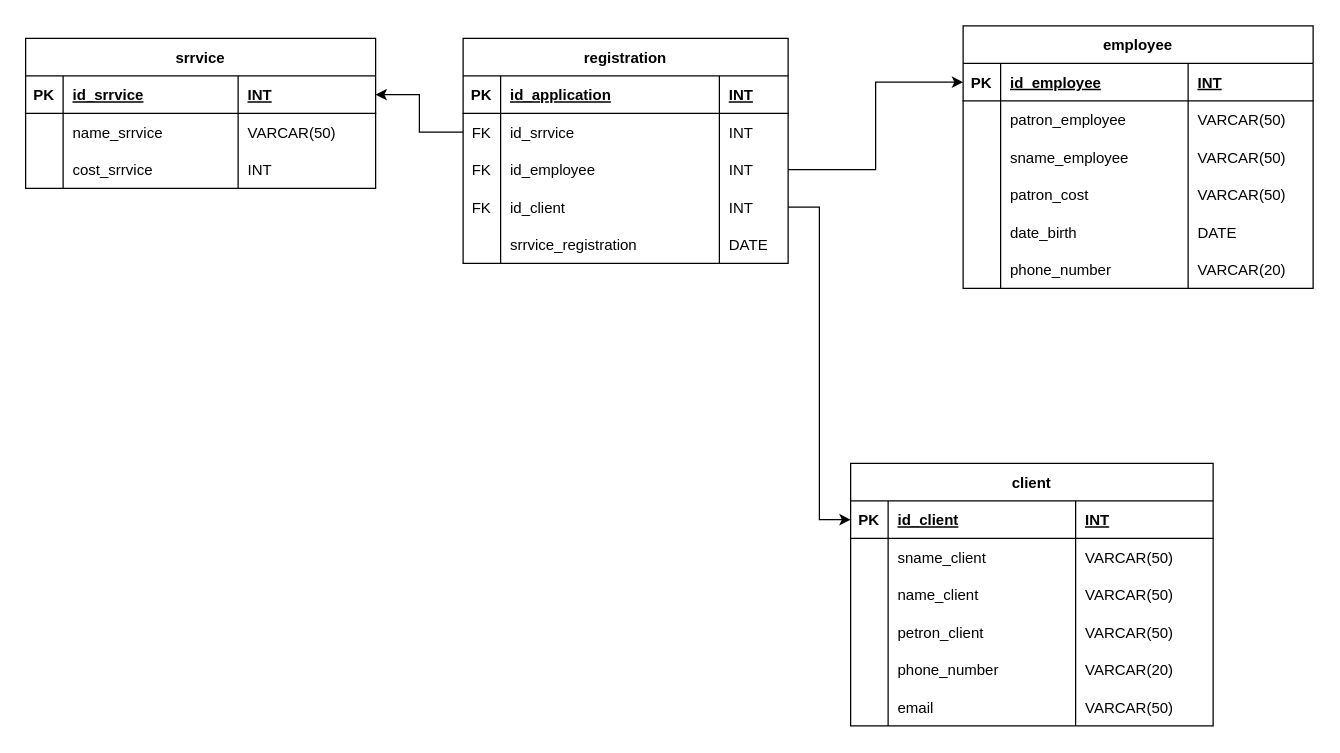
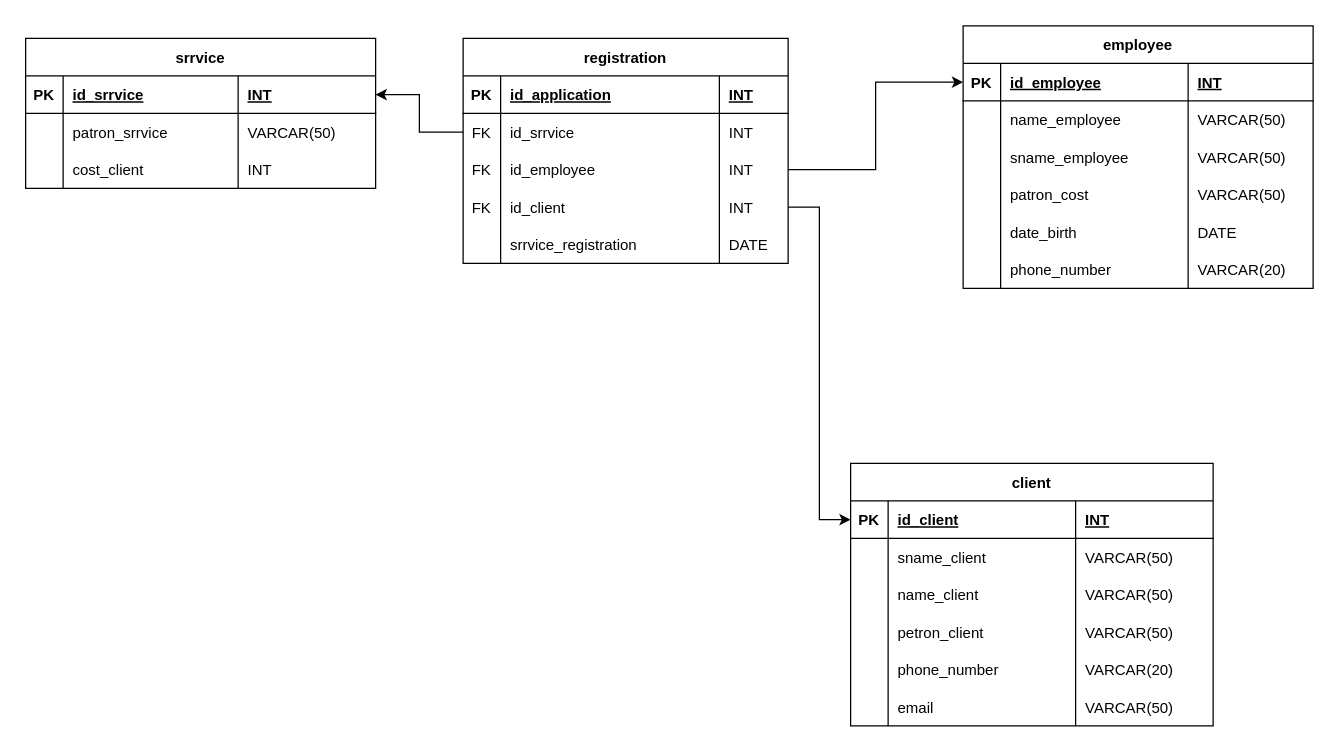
node "patron_employee": label "patron_employee" -> "name_employee"
node "name_srrvice": label "name_srrvice" -> "patron_srrvice"
node "cost_srrvice": label "cost_srrvice" -> "cost_client"
